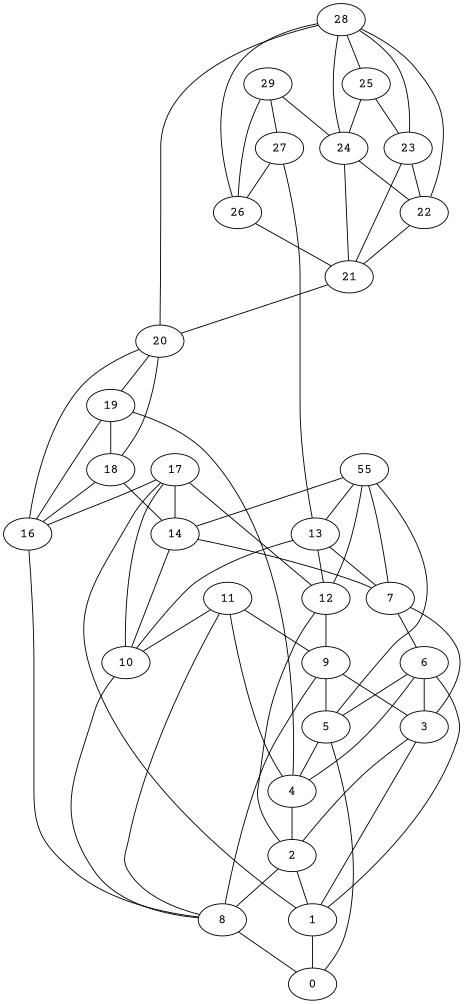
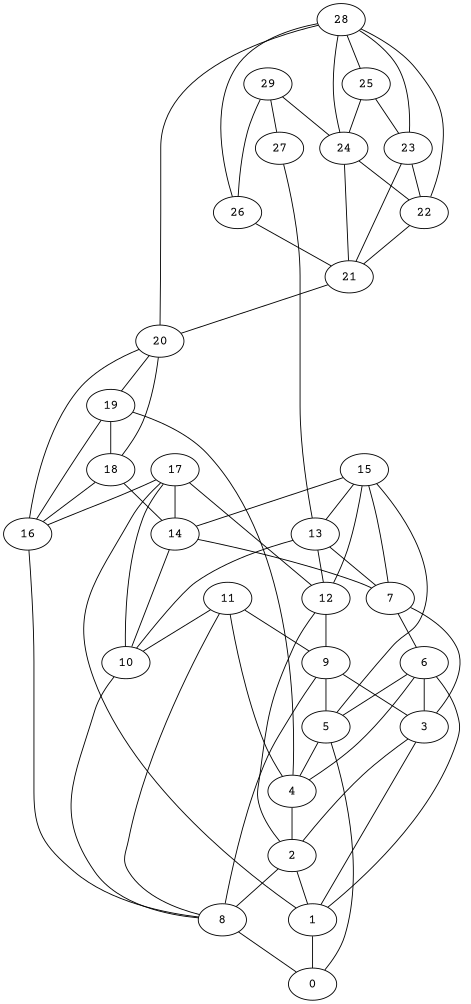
edge "27" -- "26": removed
node "55": label "55" -> "15"
